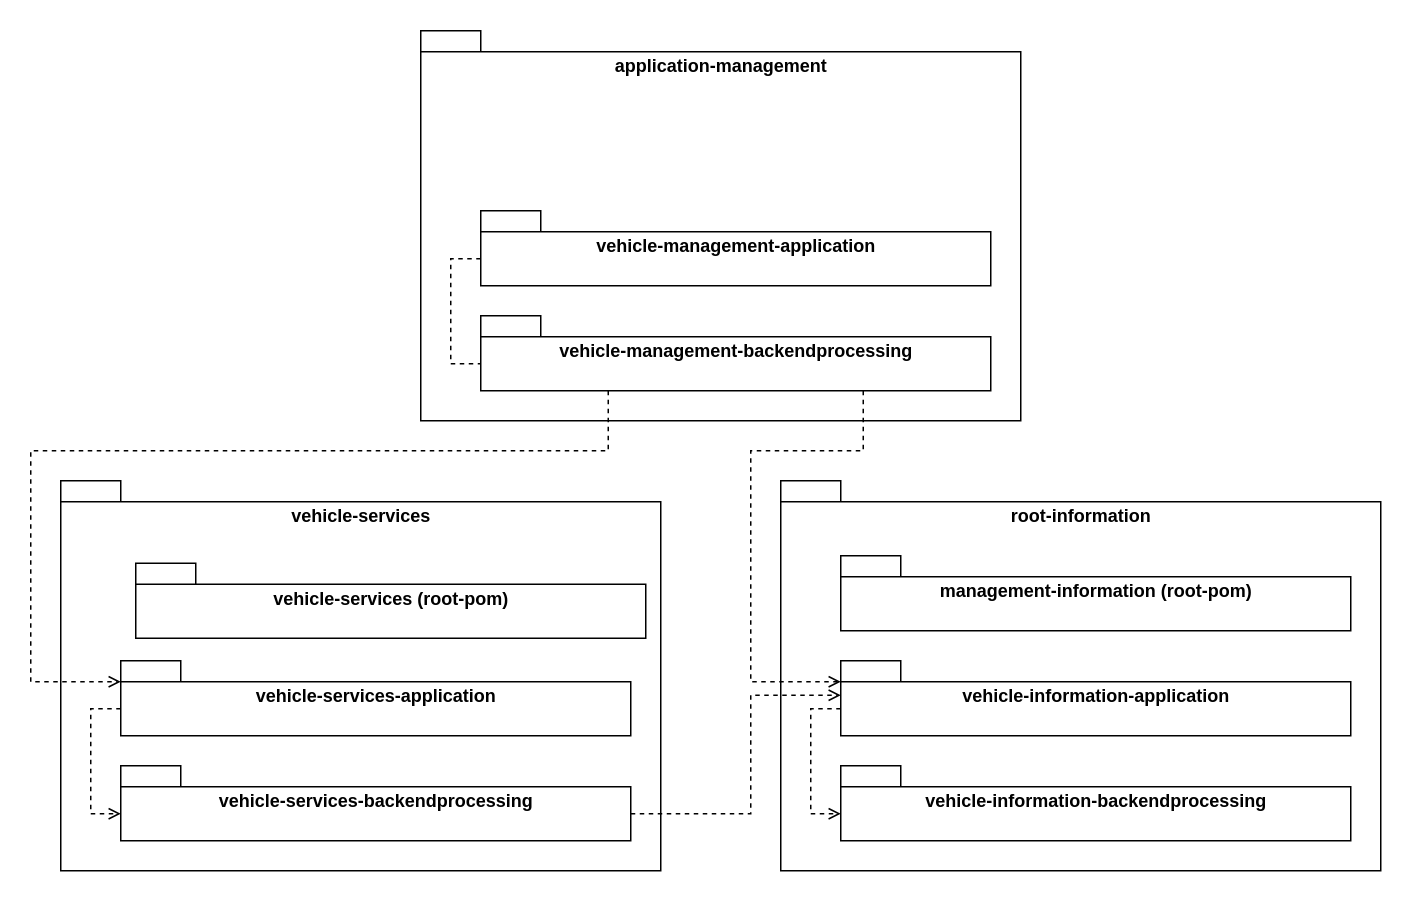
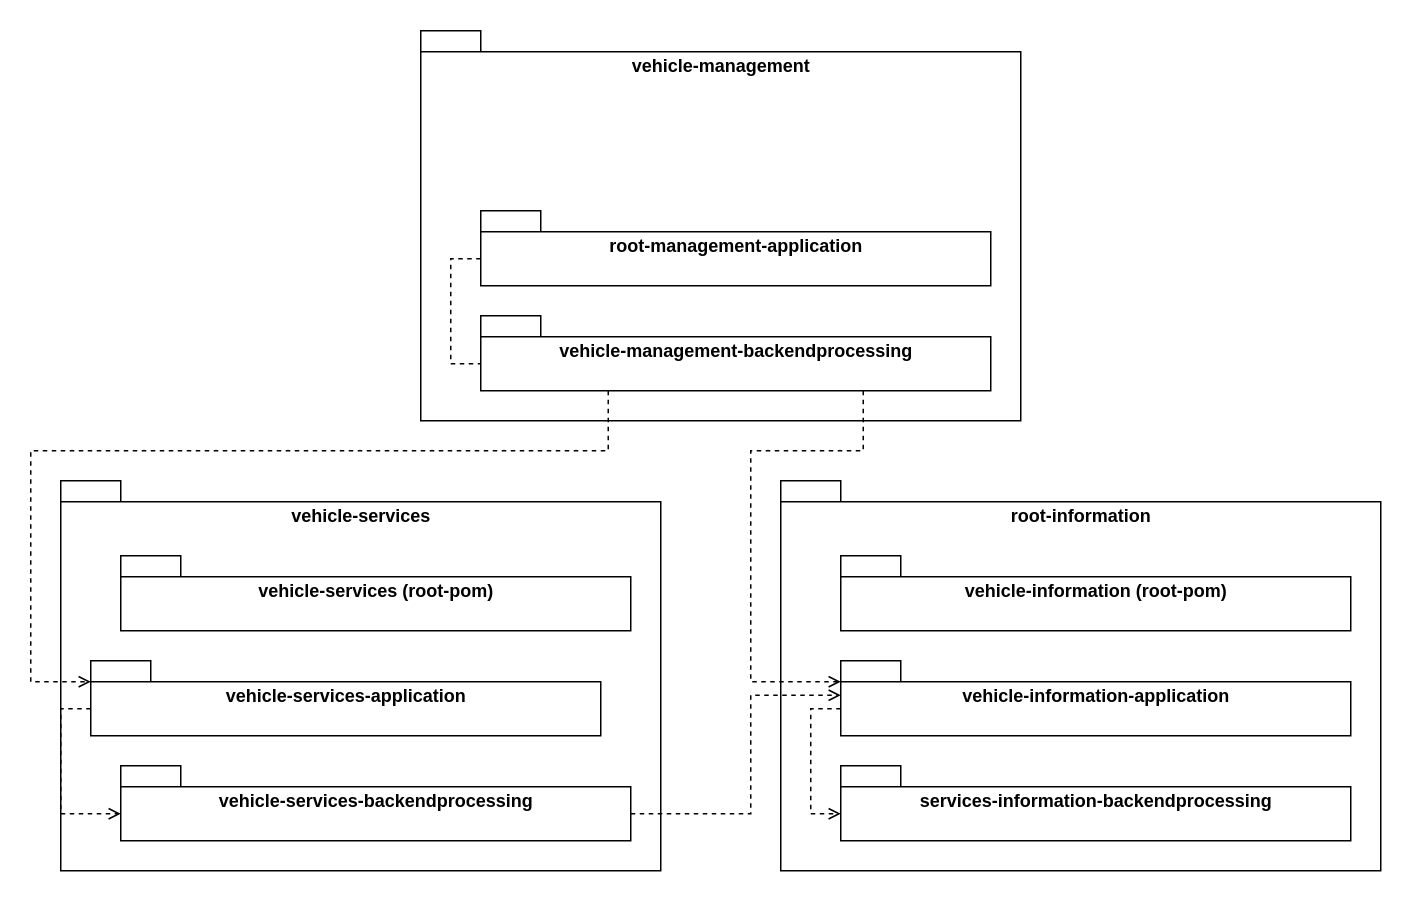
node "application-management": label "application-management" -> "vehicle-management"
node "vehicle-management-application": label "vehicle-management-application" -> "root-management-application"
node "management-information (root-pom)": label "management-information (root-pom)" -> "vehicle-information (root-pom)"
node "vehicle-services (root-pom)": moved (391, 601) -> (376, 593)
node "vehicle-services-application": moved (376, 698) -> (346, 698)
node "vehicle-information-backendprocessing": label "vehicle-information-backendprocessing" -> "services-information-backendprocessing"
